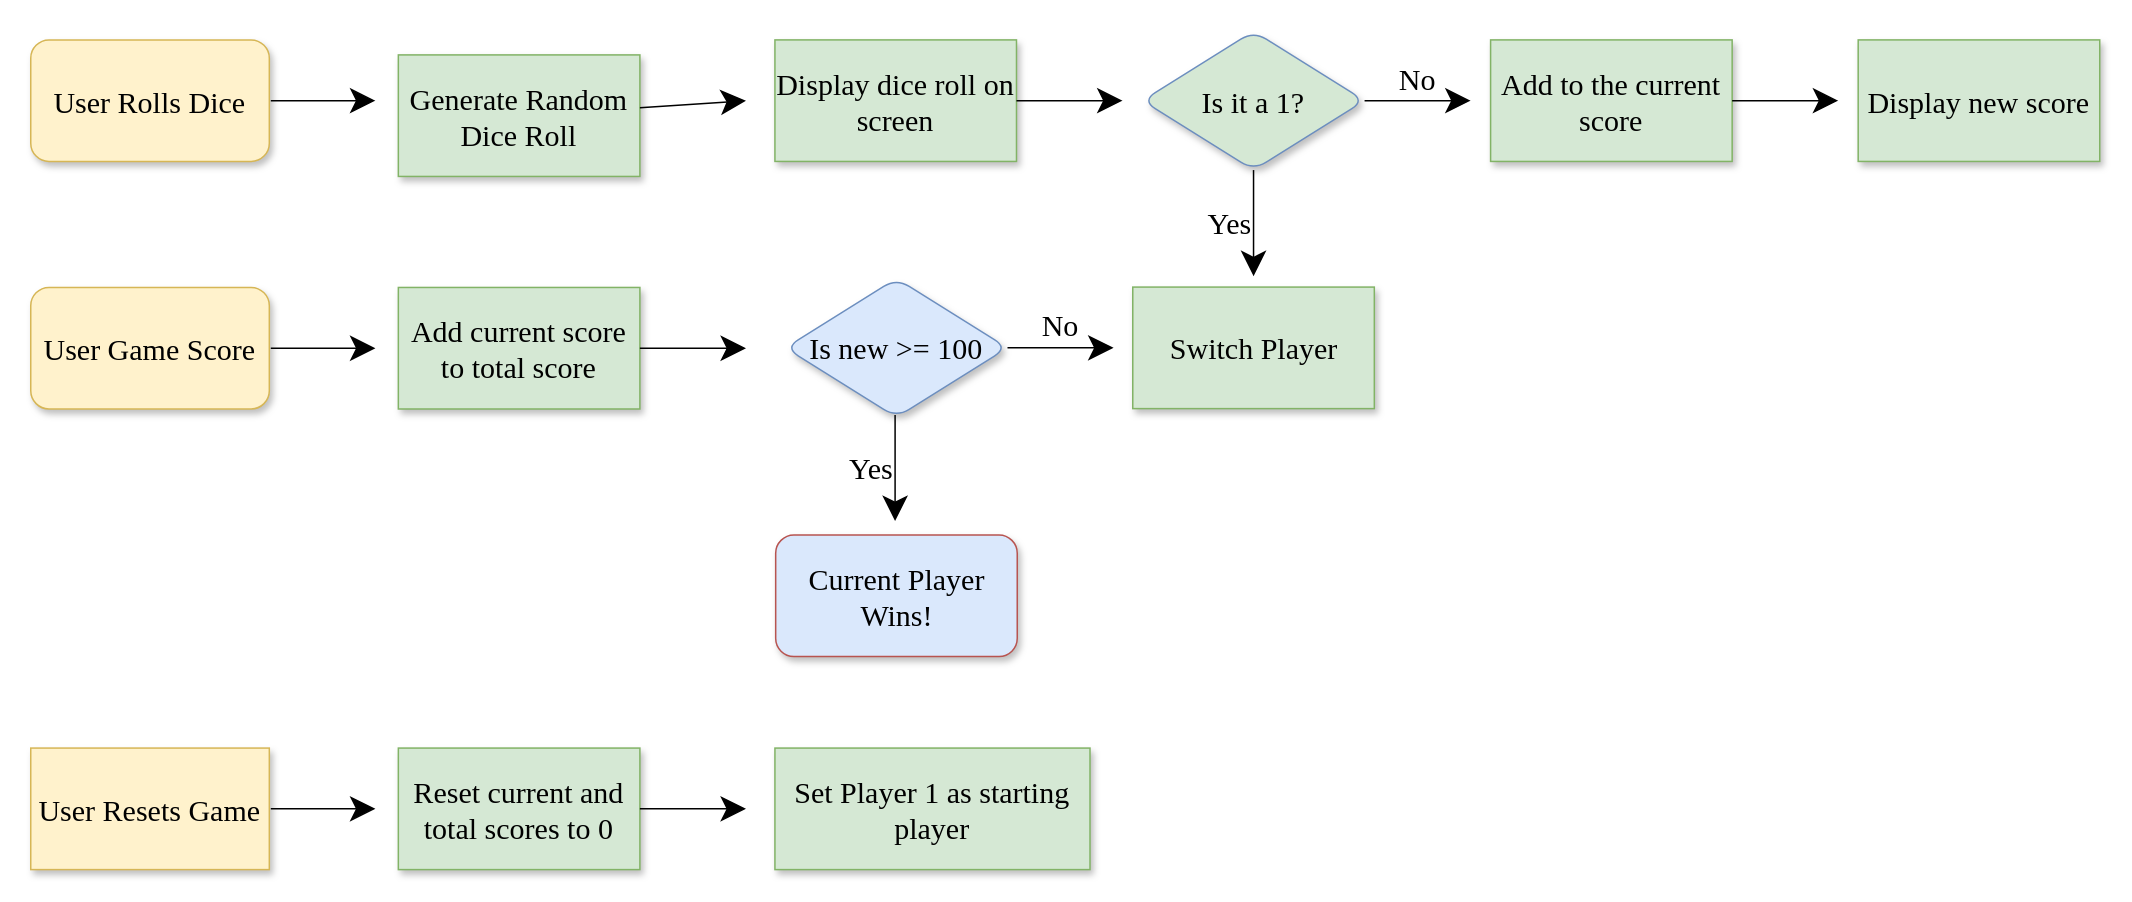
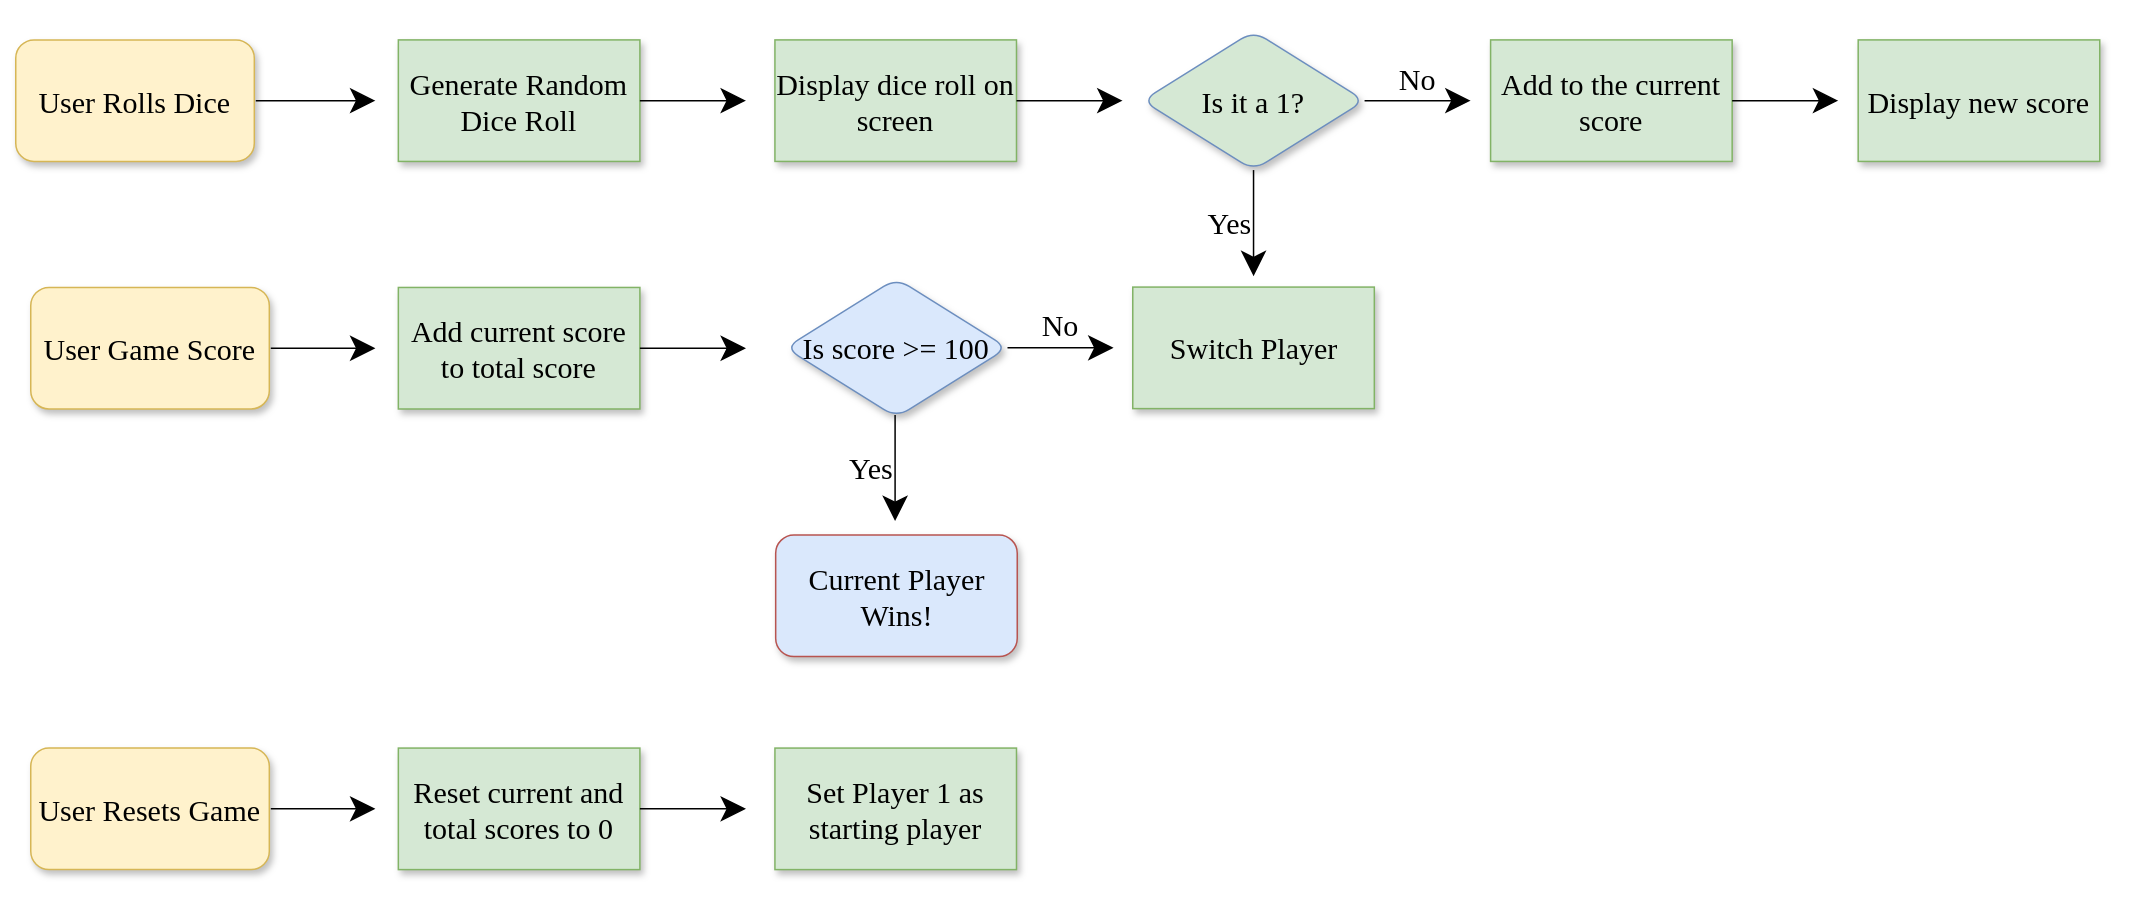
node "User Rolls Dice": moved (150, 101) -> (135, 101)
node "Generate Random Dice Roll": moved (519, 116) -> (519, 101)
node "Is new >= 100": label "Is new >= 100" -> "Is score >= 100"
node "User Resets Game": shape rectangle -> rounded rectangle
node "Set Player 1 as starting player": size 315x122 -> 242x122
